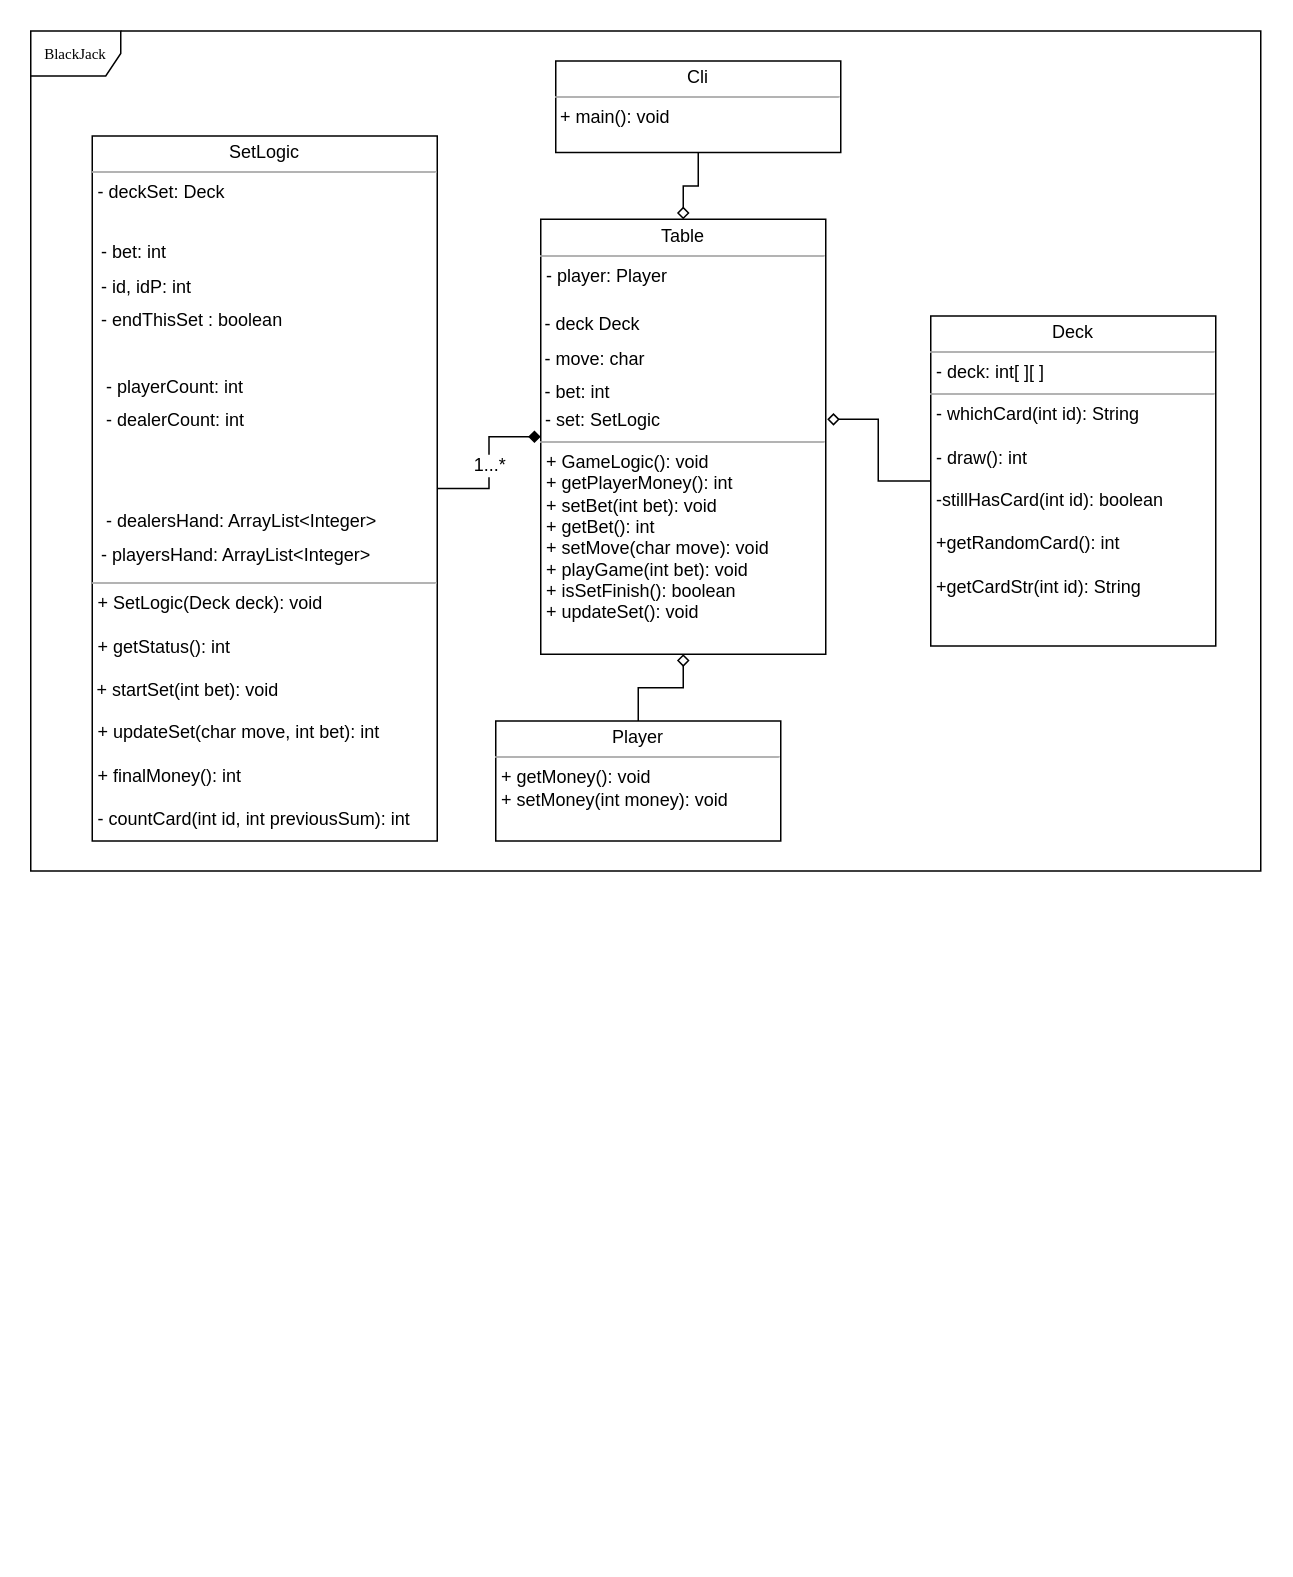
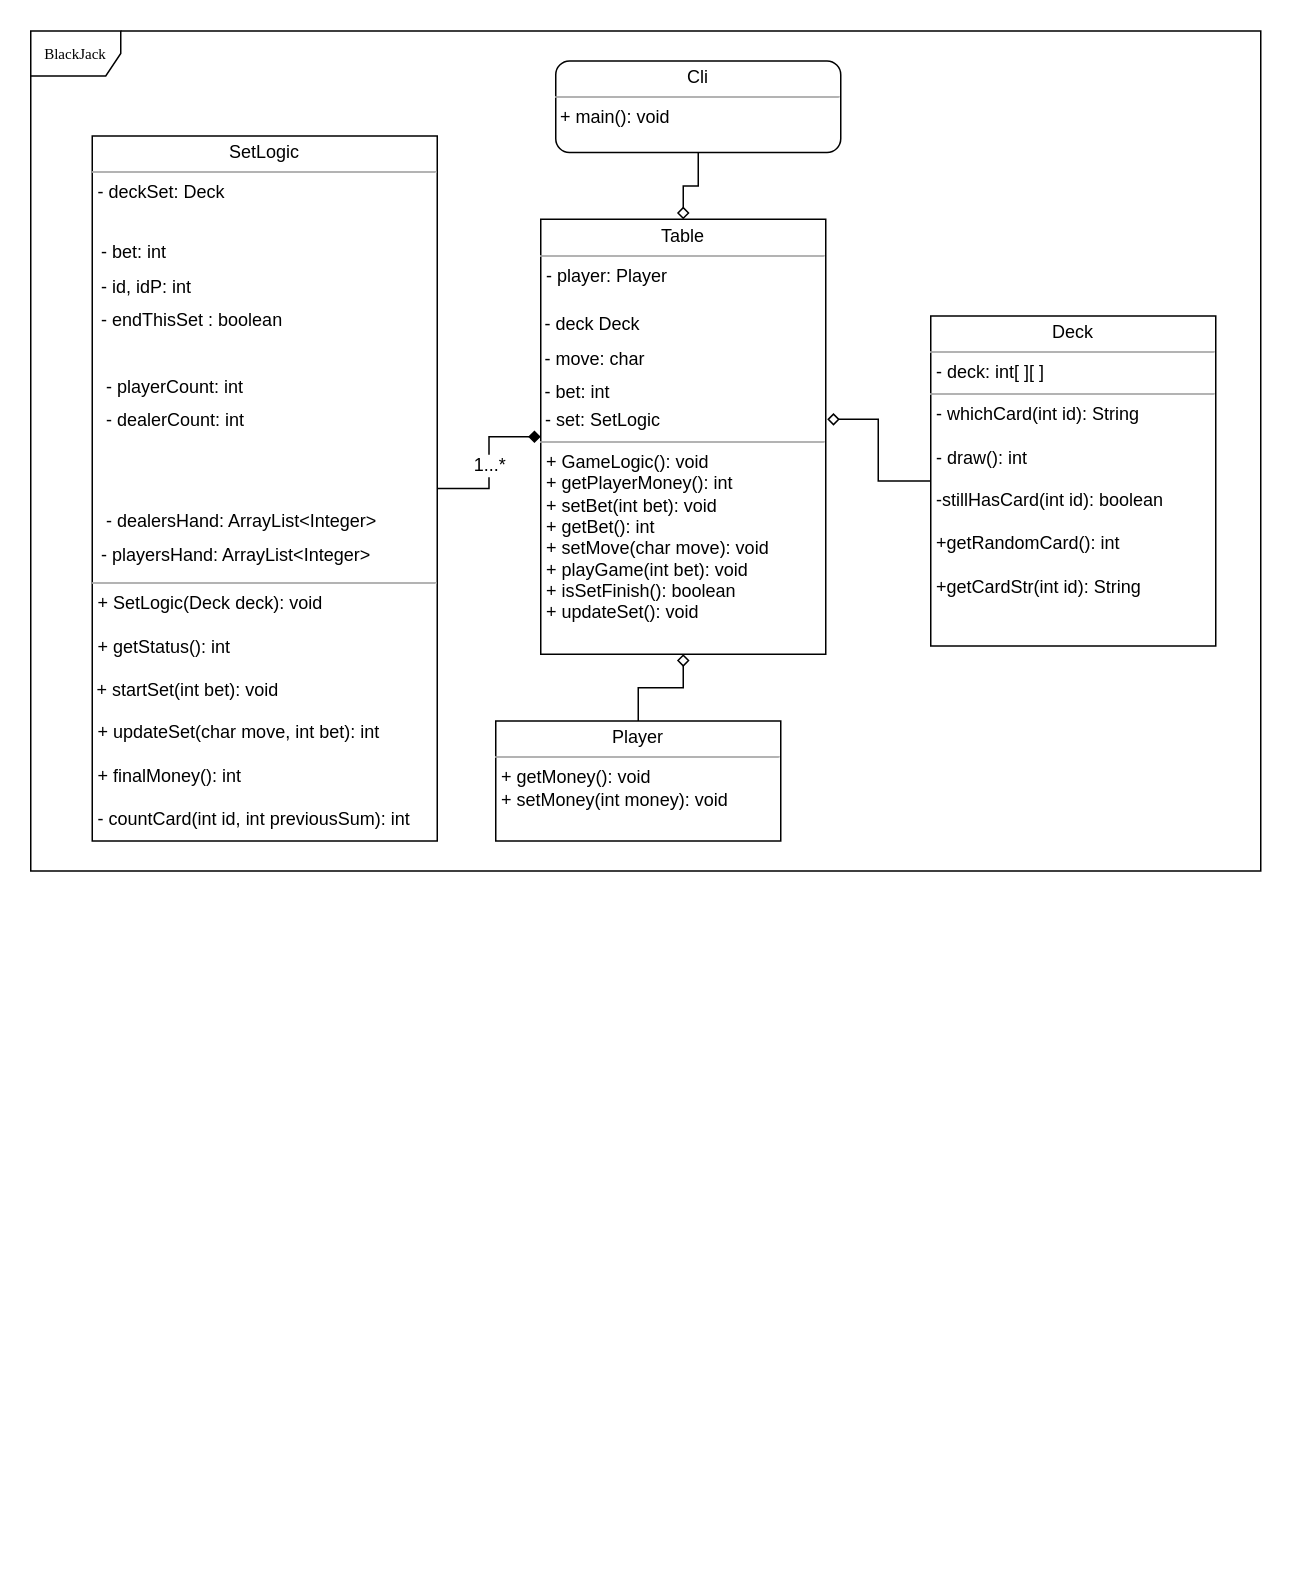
node "Cli + main(): void": shape rectangle -> rounded rectangle
